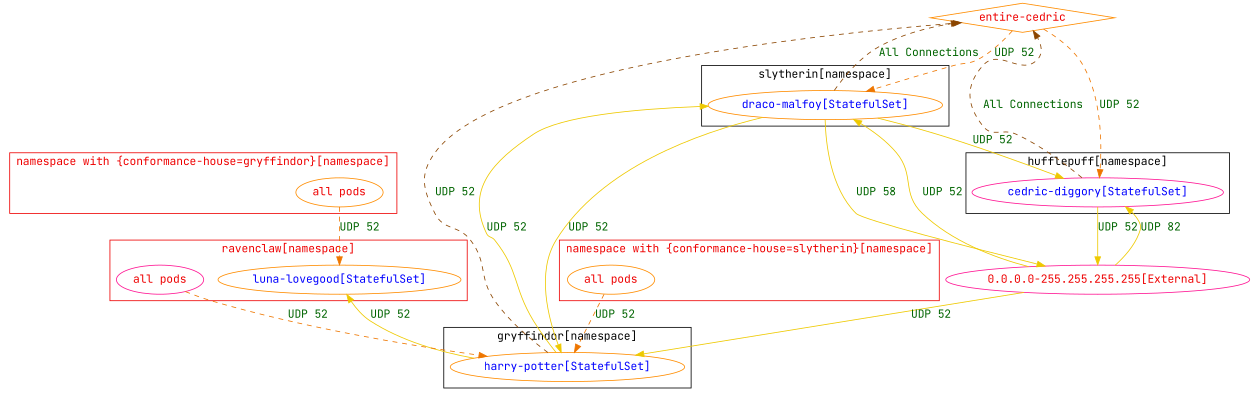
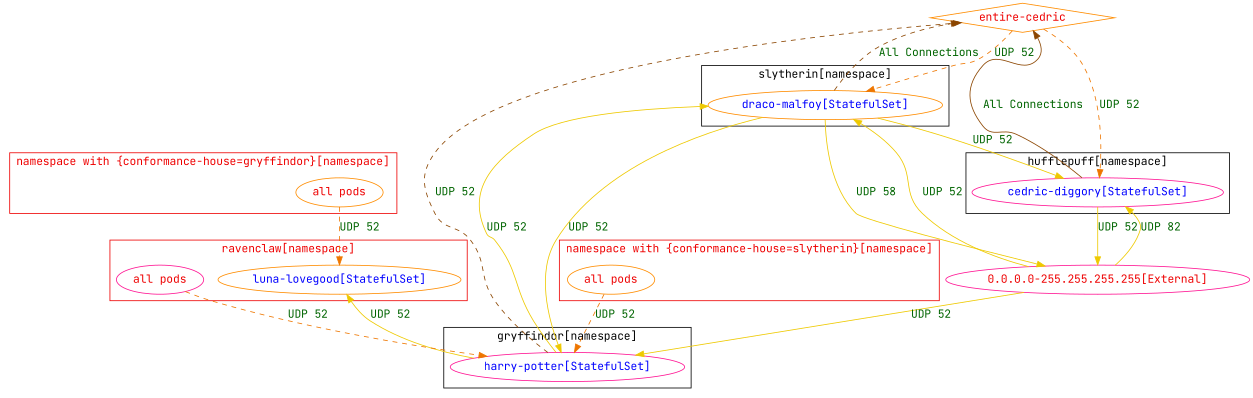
edge "cedric-diggory[StatefulSet]" -> "entire-cedric": style dashed -> solid
node "harry-potter[StatefulSet]": color darkorange -> deeppink
